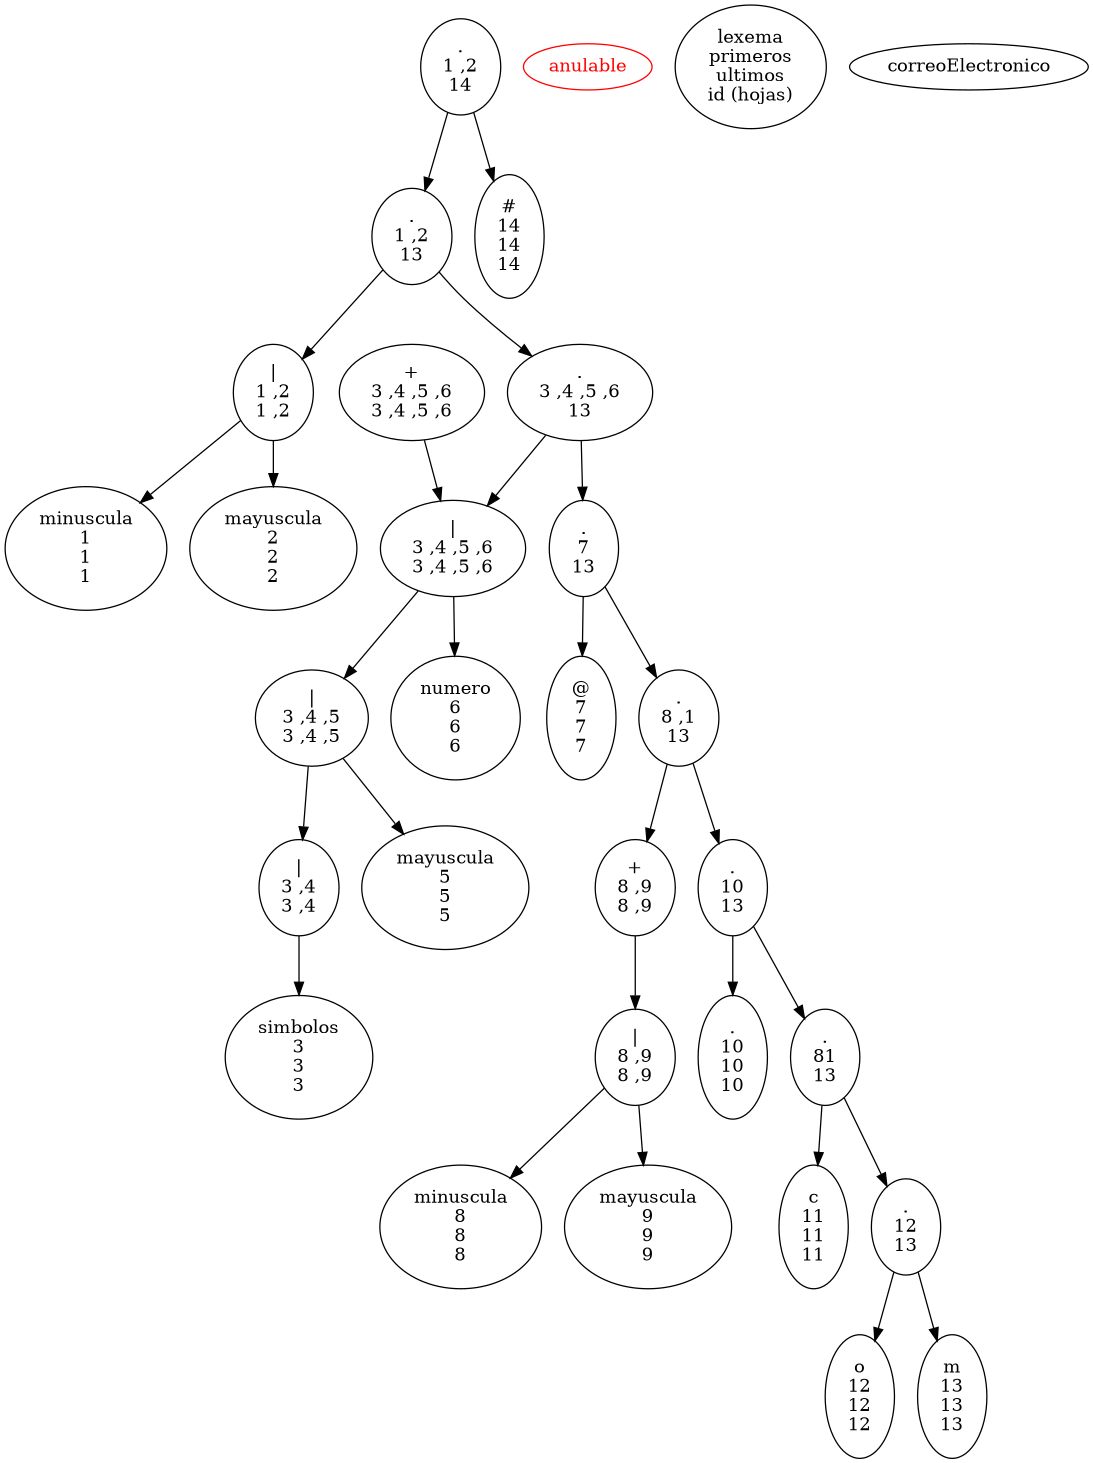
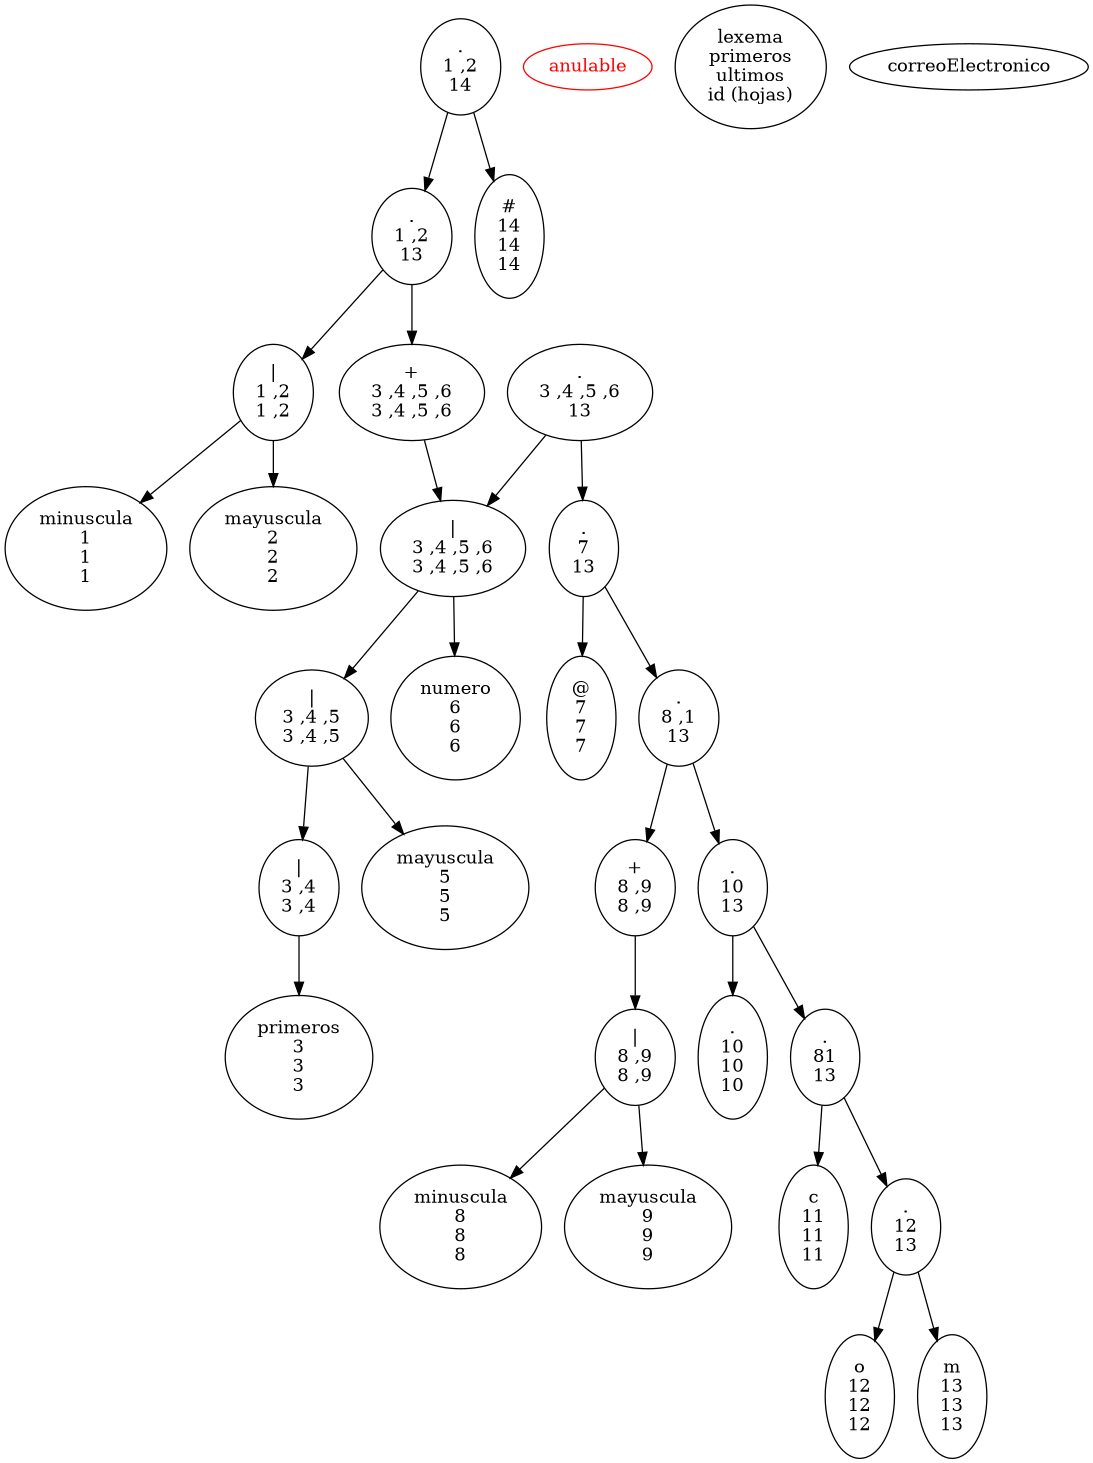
edge ". 1 ,2 13" -> ". 3 ,4 ,5 ,6 13": now ". 1 ,2 13" -> "+ 3 ,4 ,5 ,6 3 ,4 ,5 ,6"
node "simbolos 3 3 3": label "simbolos 3 3 3" -> "primeros 3 3 3"
